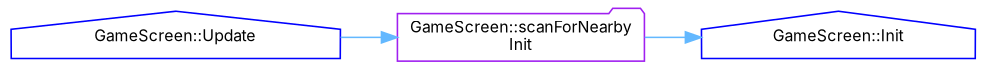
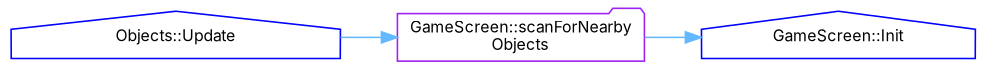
node "GameScreen::Update": label "GameScreen::Update" -> "Objects::Update"
node "GameScreen::scanForNearby Init": label "GameScreen::scanForNearby Init" -> "GameScreen::scanForNearby Objects"
